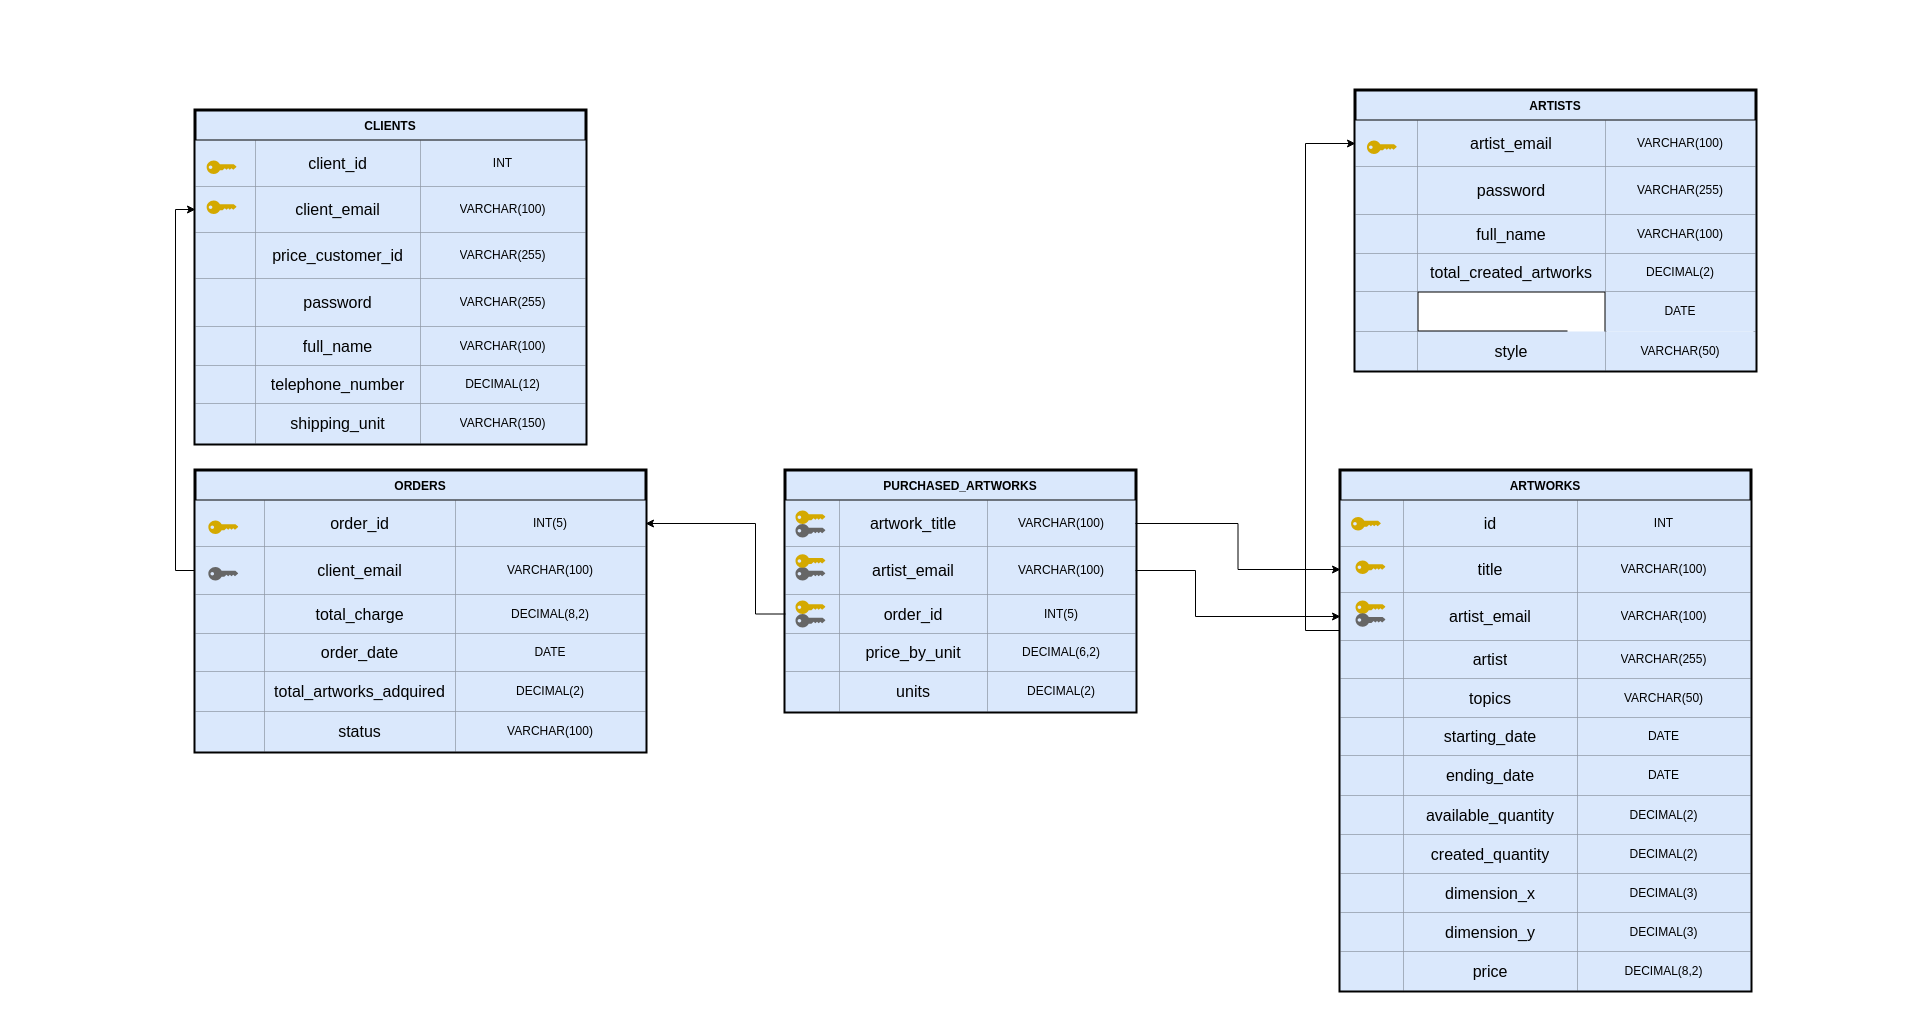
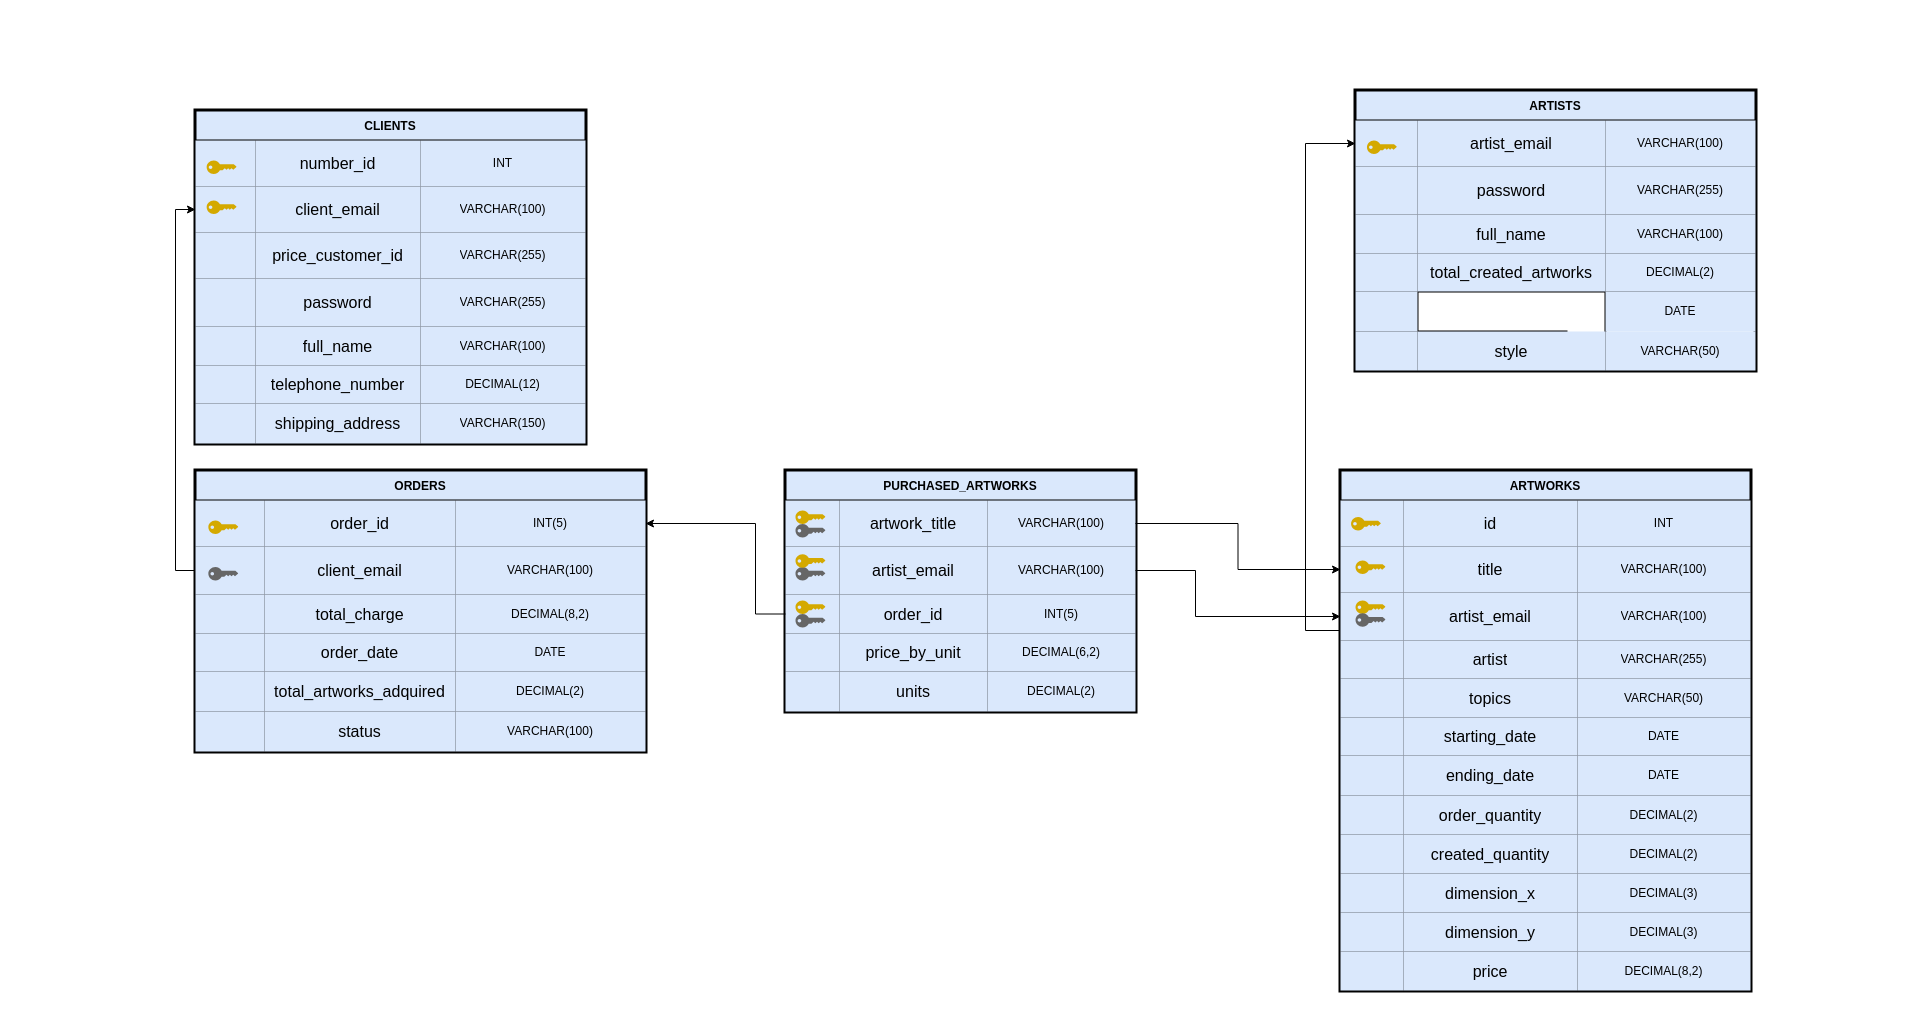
node "client_id": label "client_id" -> "number_id"
node "shipping_unit": label "shipping_unit" -> "shipping_address"
node "available_quantity": label "available_quantity" -> "order_quantity"
